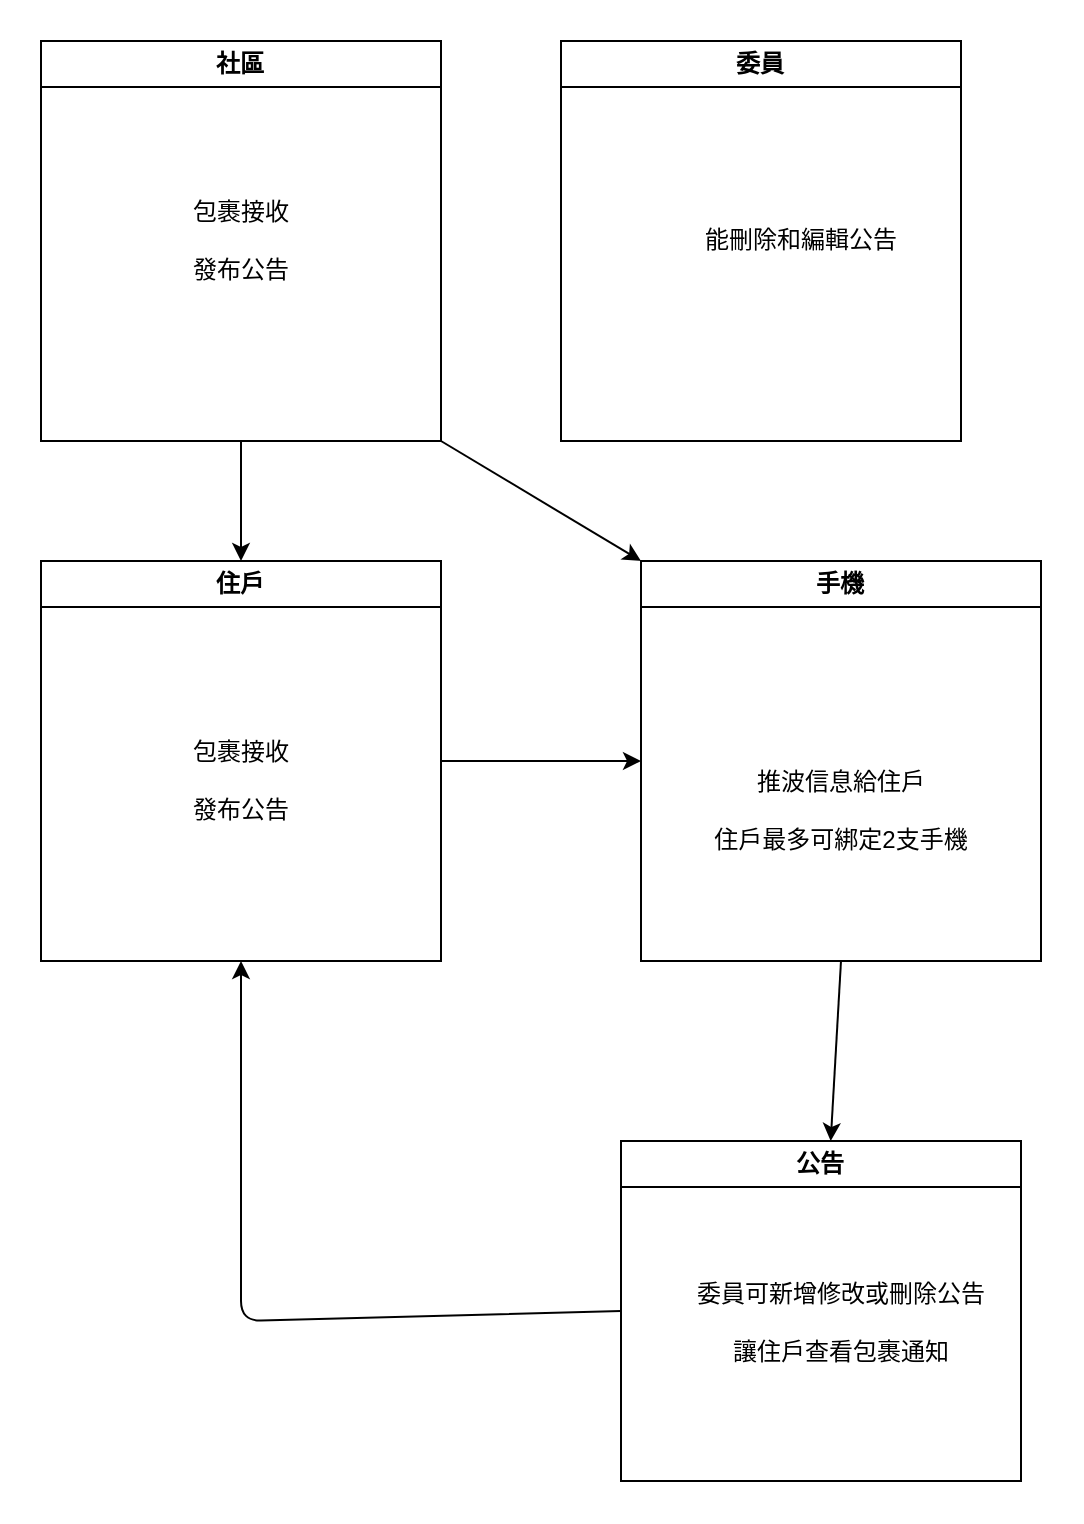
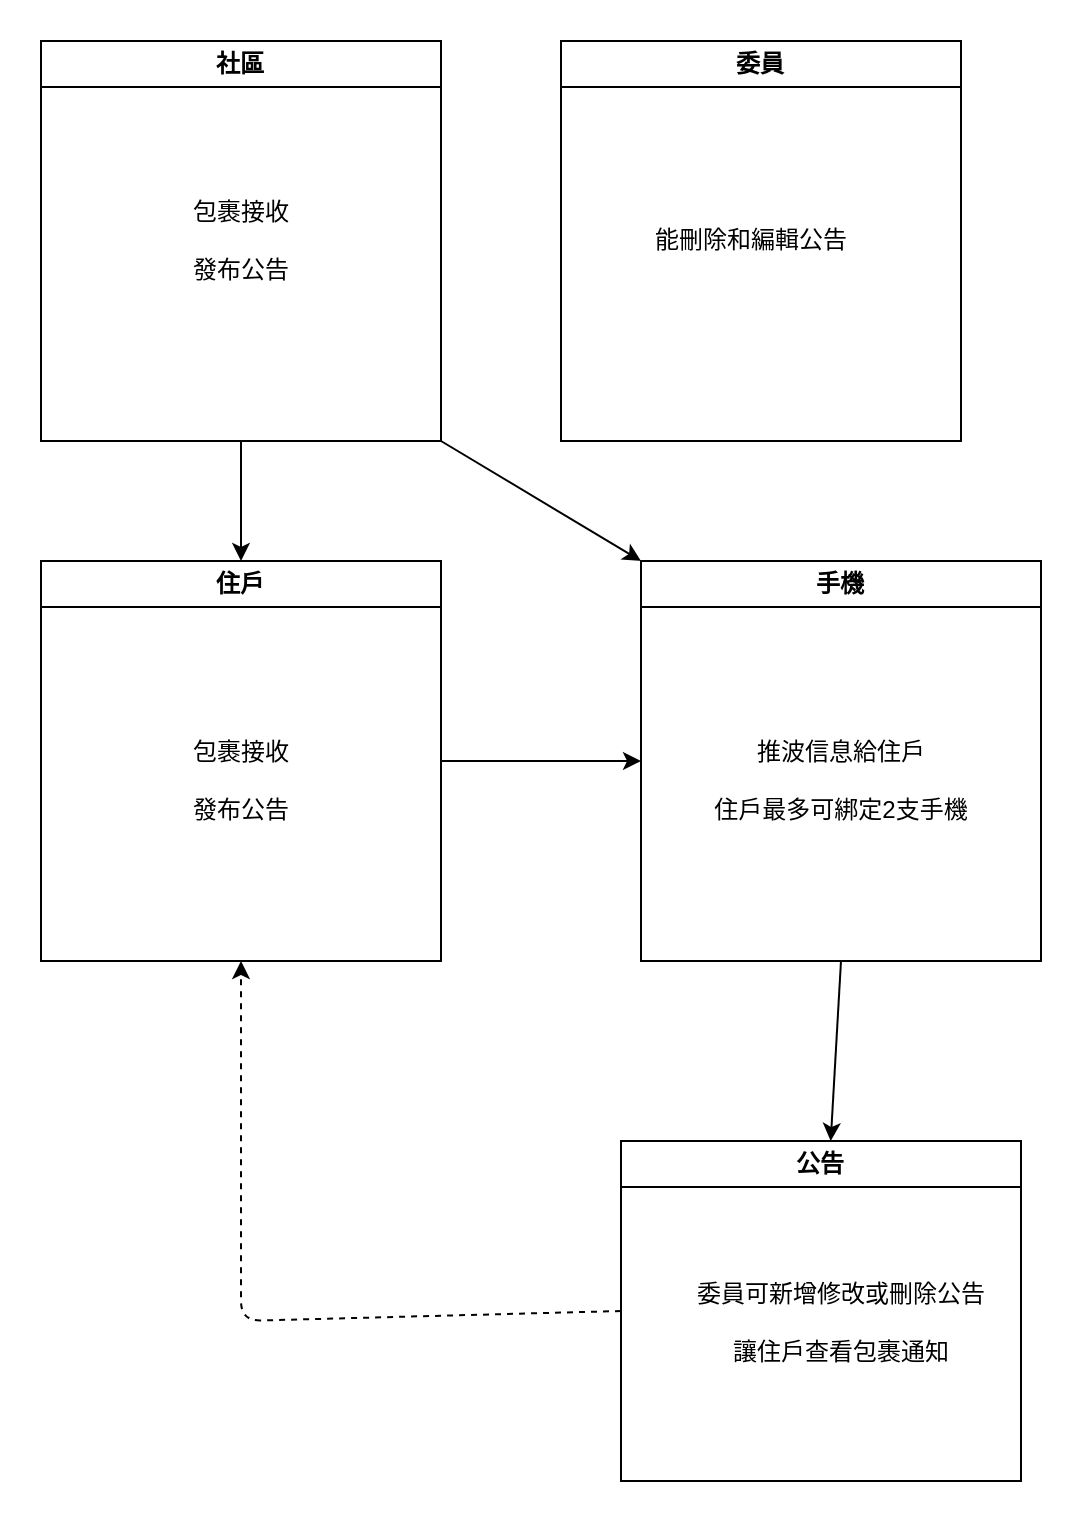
node "能刪除和編輯公告": moved (801, 241) -> (751, 241)
node "推波信息給住戶 住戶最多可綁定2支手機": moved (841, 811) -> (841, 781)
edge "公告" -> "住戶": style solid -> dashed
